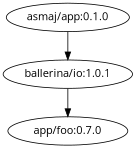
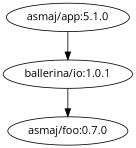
node "asmaj/app:0.1.0": label "asmaj/app:0.1.0" -> "asmaj/app:5.1.0"
node "app/foo:0.7.0": label "app/foo:0.7.0" -> "asmaj/foo:0.7.0"
